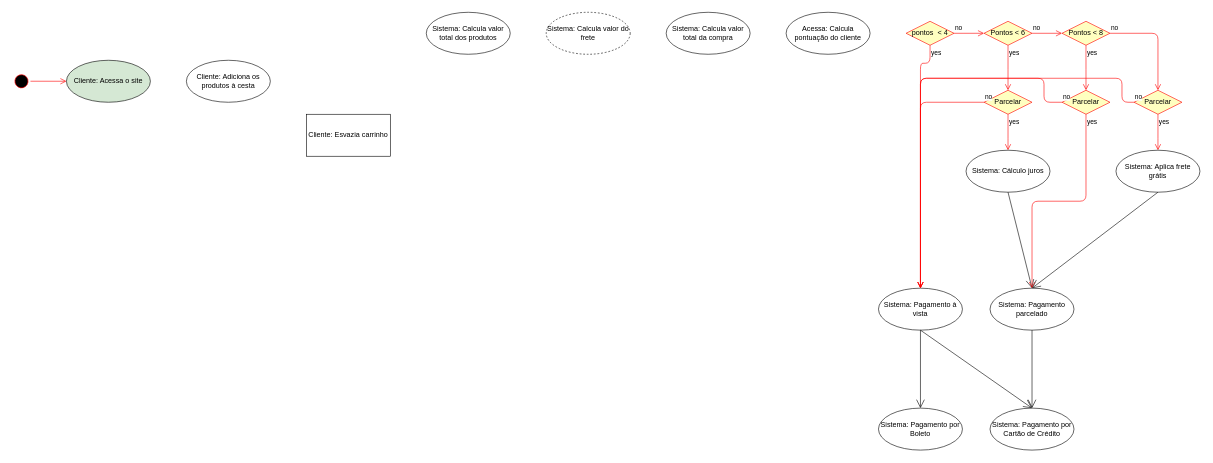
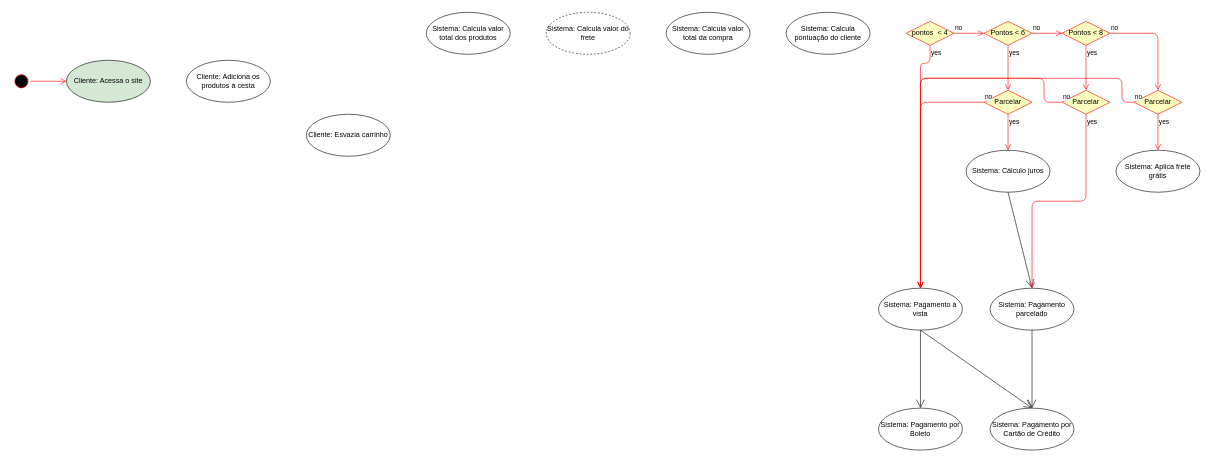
node "Acessa: Calcula pontuação do cliente": label "Acessa: Calcula pontuação do cliente" -> "Sistema: Calcula pontuação do cliente"
node "Cliente: Esvazia carrinho": shape rectangle -> ellipse
edge "Sistema: Aplica frete grátis" -> "Sistema: Pagamento parcelado": removed
